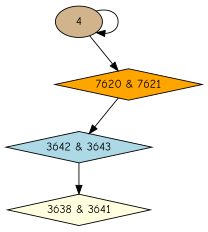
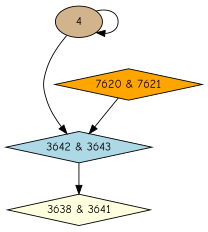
edge "4" -> "7620 & 7621": now "4" -> "3642 & 3643"
